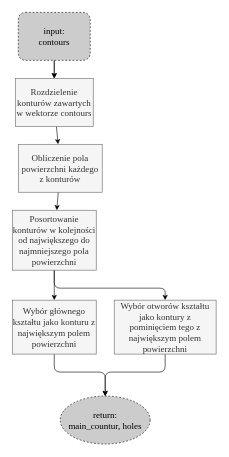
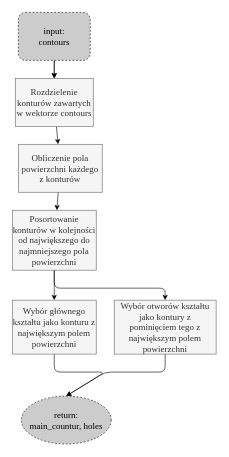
node "return: main_countur, holes": moved (105, 420) -> (66, 420)
